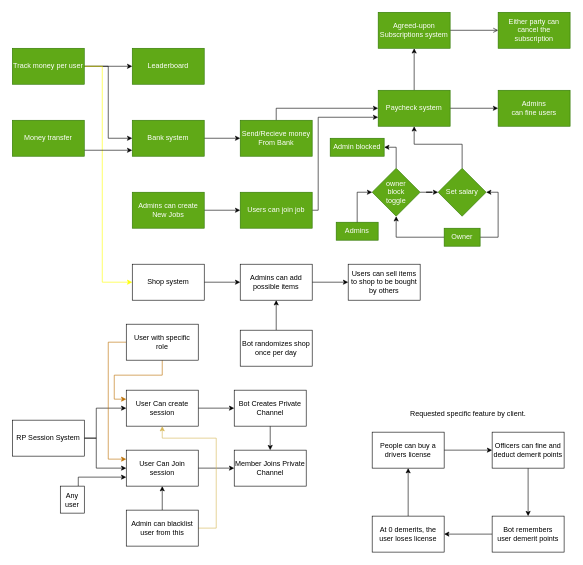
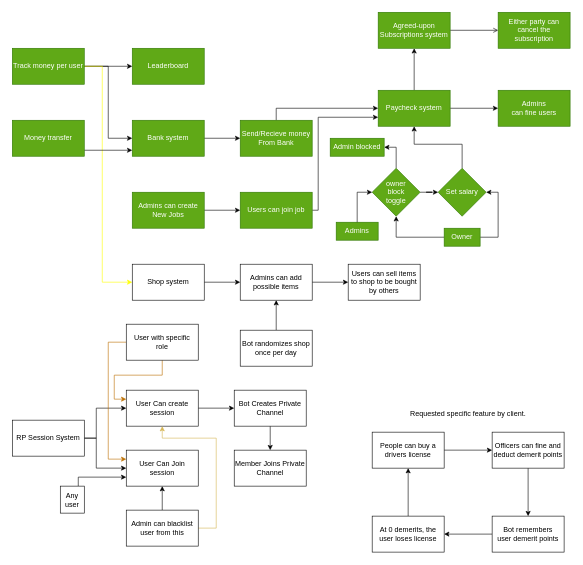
edge "User Can Join session" -> "Member Joins Private Channel": removed
